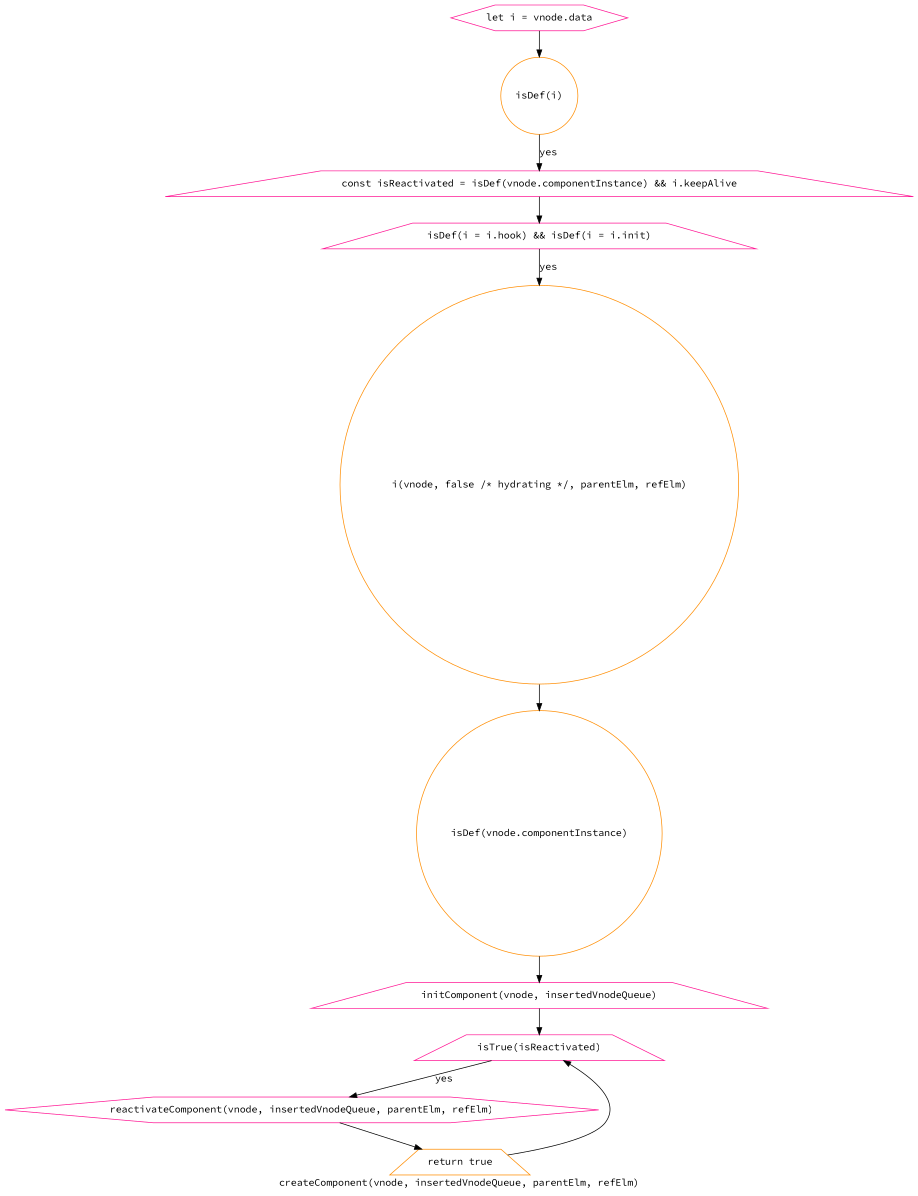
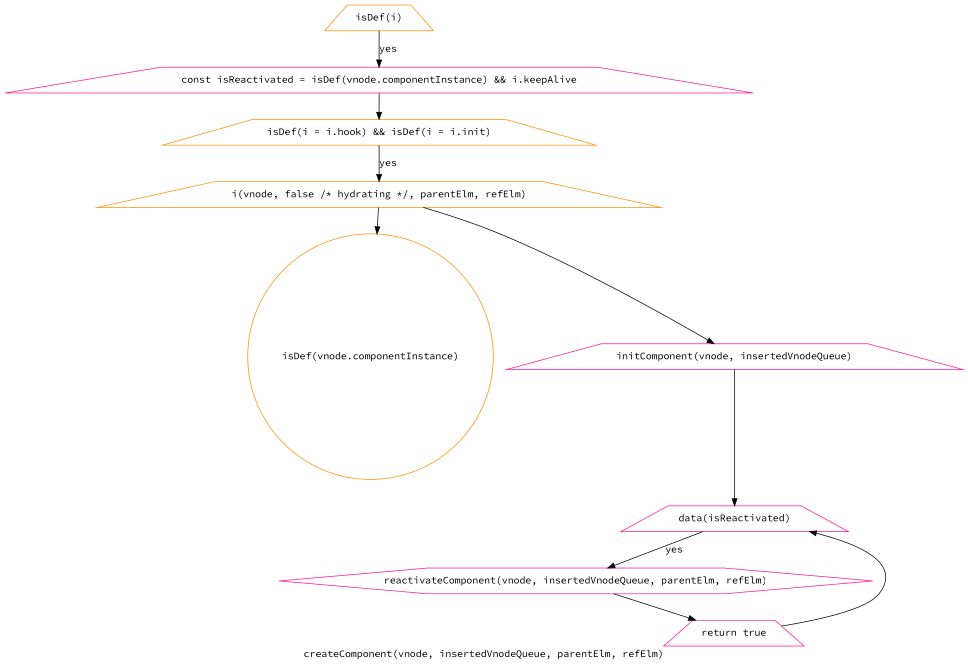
node "let i = vnode.data": removed
node "isDef(i)": shape circle -> trapezium
node "isDef(i = i.hook) && isDef(i = i.init)": color deeppink -> darkorange
node "i(vnode, false /* hydrating */, parentElm, refElm)": shape circle -> trapezium
edge "isDef(vnode.componentInstance)" -> "initComponent(vnode, insertedVnodeQueue)": now "i(vnode, false /* hydrating */, parentElm, refElm)" -> "initComponent(vnode, insertedVnodeQueue)"
node "isTrue(isReactivated)": label "isTrue(isReactivated)" -> "data(isReactivated)"
node "return true": color darkorange -> deeppink
